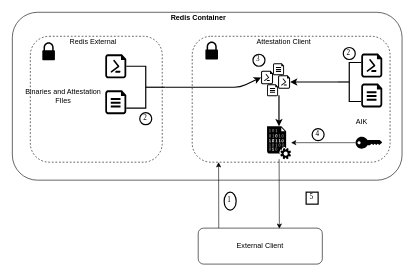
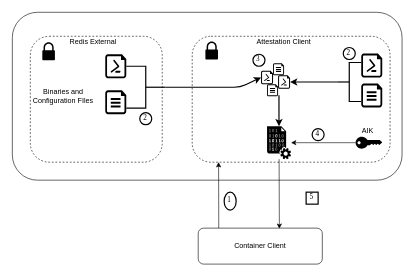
node "Redis Container": removed
node "Binaries and Attestation FIles": label "Binaries and Attestation FIles" -> "Binaries and Configuration FIles"
node "AIK": moved (362, 122) -> (368, 131)
node "External Client": label "External Client" -> "Container Client"
